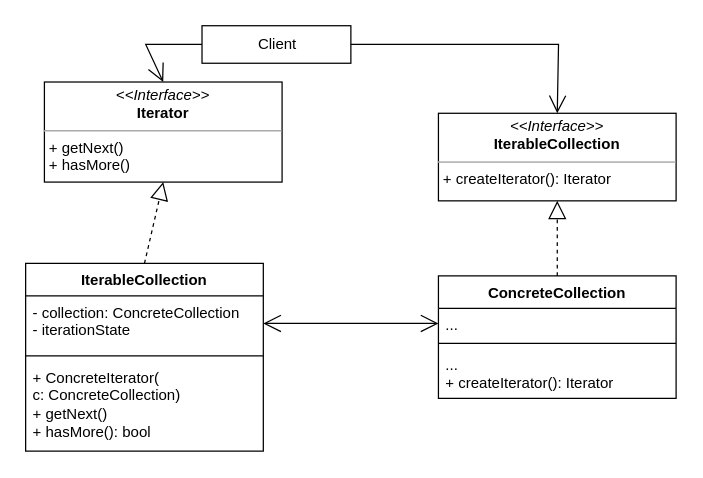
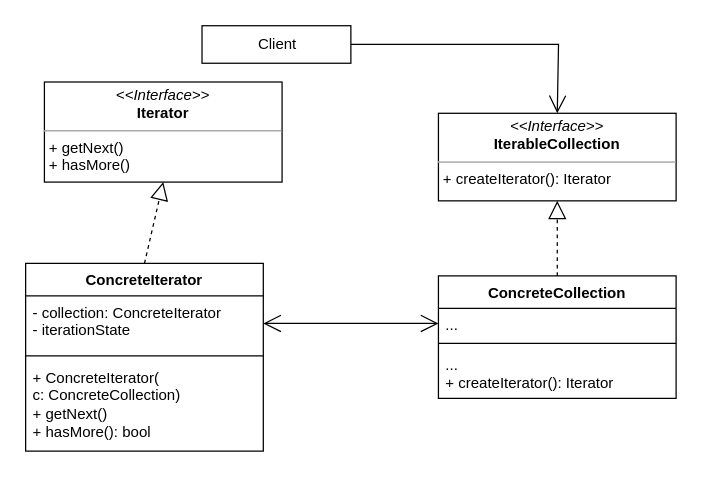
edge "Client" -> "<<Interface>> Iterator + getNext() + hasMore()": removed
node "IterableCollection": label "IterableCollection" -> "ConcreteIterator"
node "- collection: ConcreteCollection - iterationState": label "- collection: ConcreteCollection - iterationState" -> "- collection: ConcreteIterator - iterationState"
